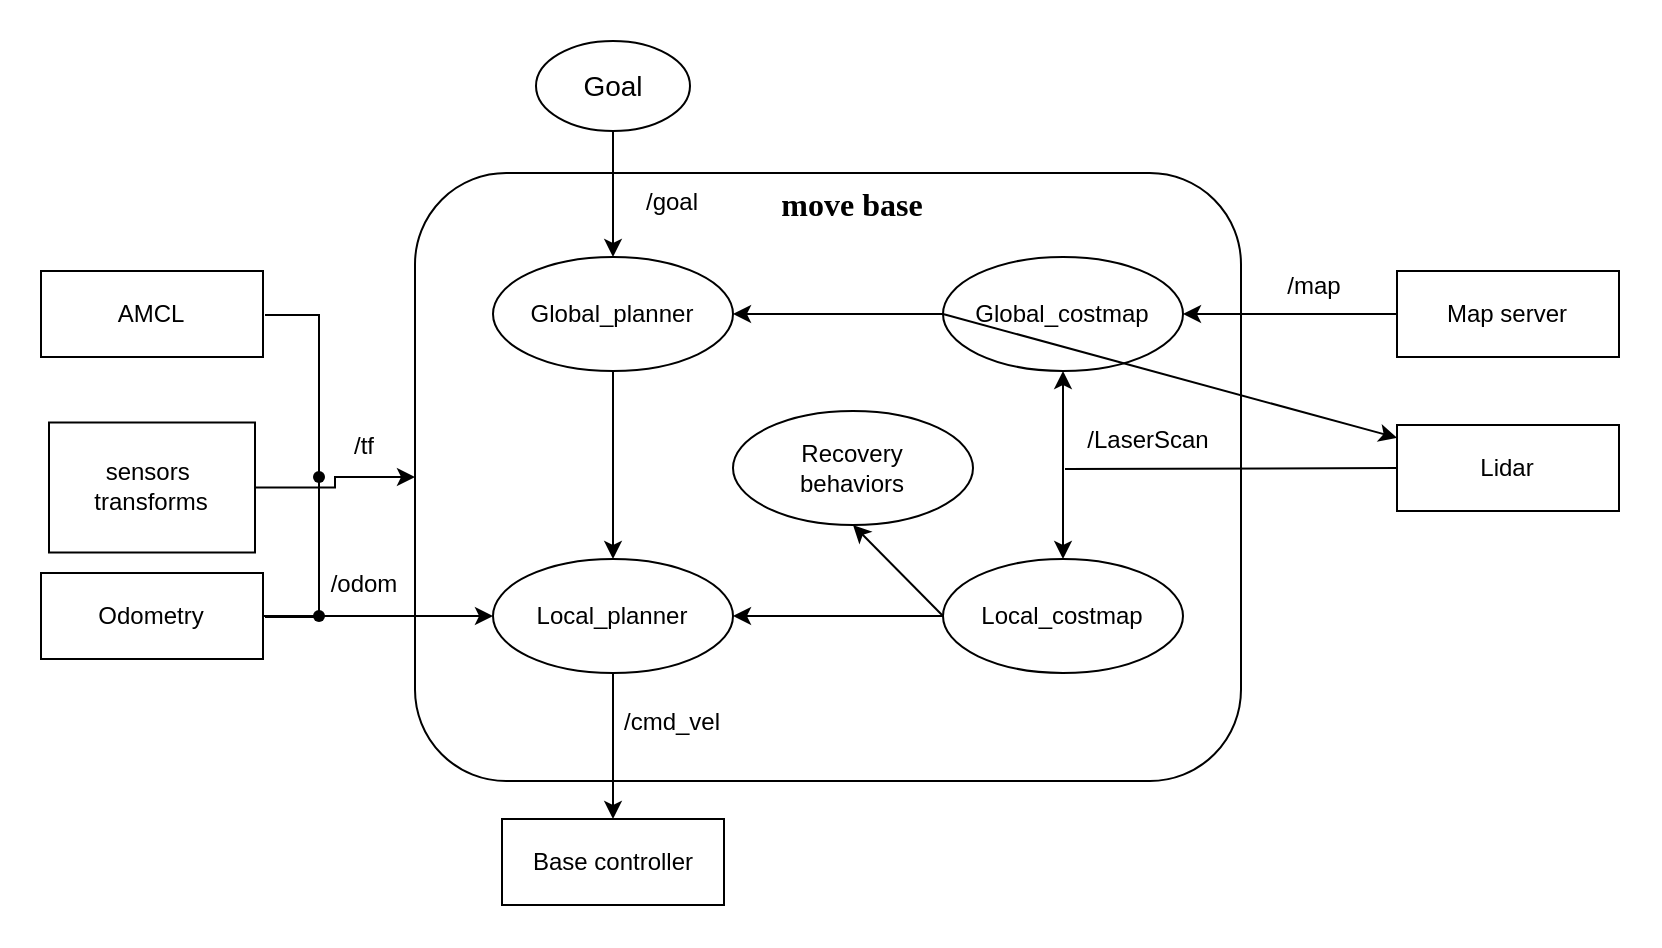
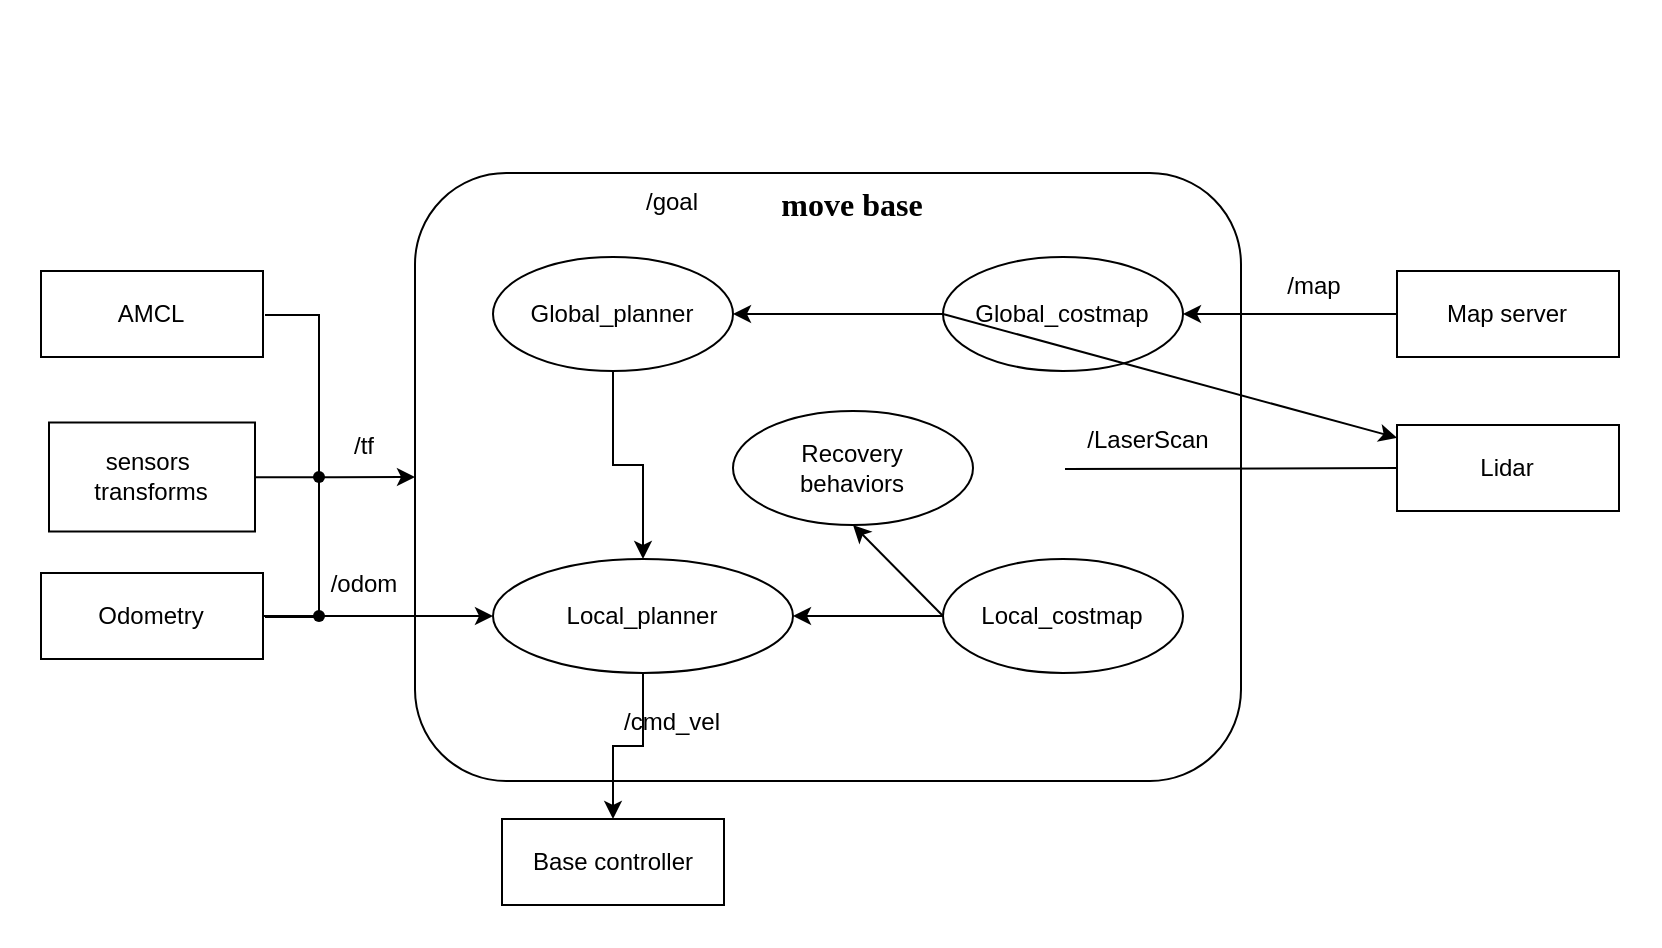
node "Goal": removed
edge "Goal" -> "Global_planner": removed
edge "Global_costmap" -- "Local_costmap": removed
node "sensors transforms": size 206x130 -> 206x109
node "Local_planner": size 240x114 -> 300x114
